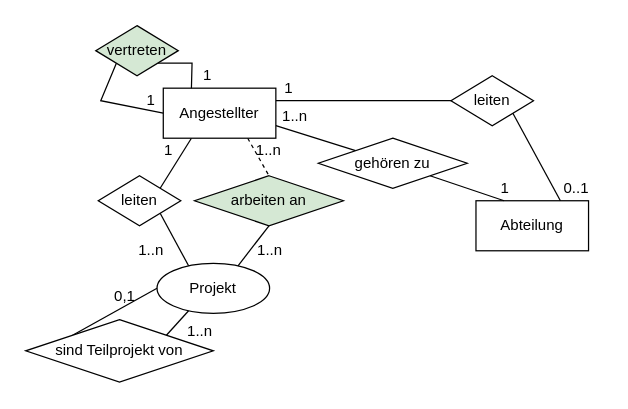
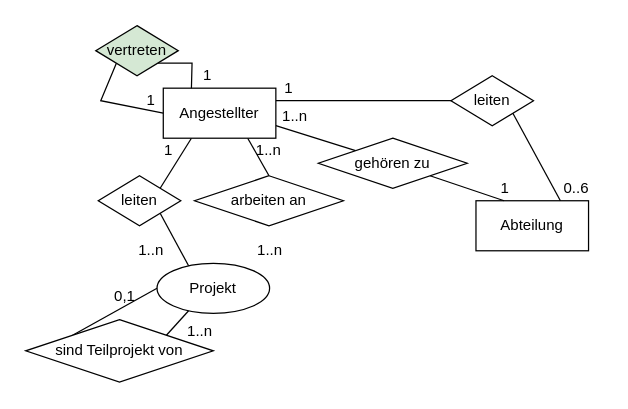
edge "Angestellter" -- "arbeiten an": style dashed -> solid
node "0..1": label "0..1" -> "0..6"
node "arbeiten an": fillcolor #d5e8d4 -> #ffffff
edge "arbeiten an" -- "Projekt": removed
